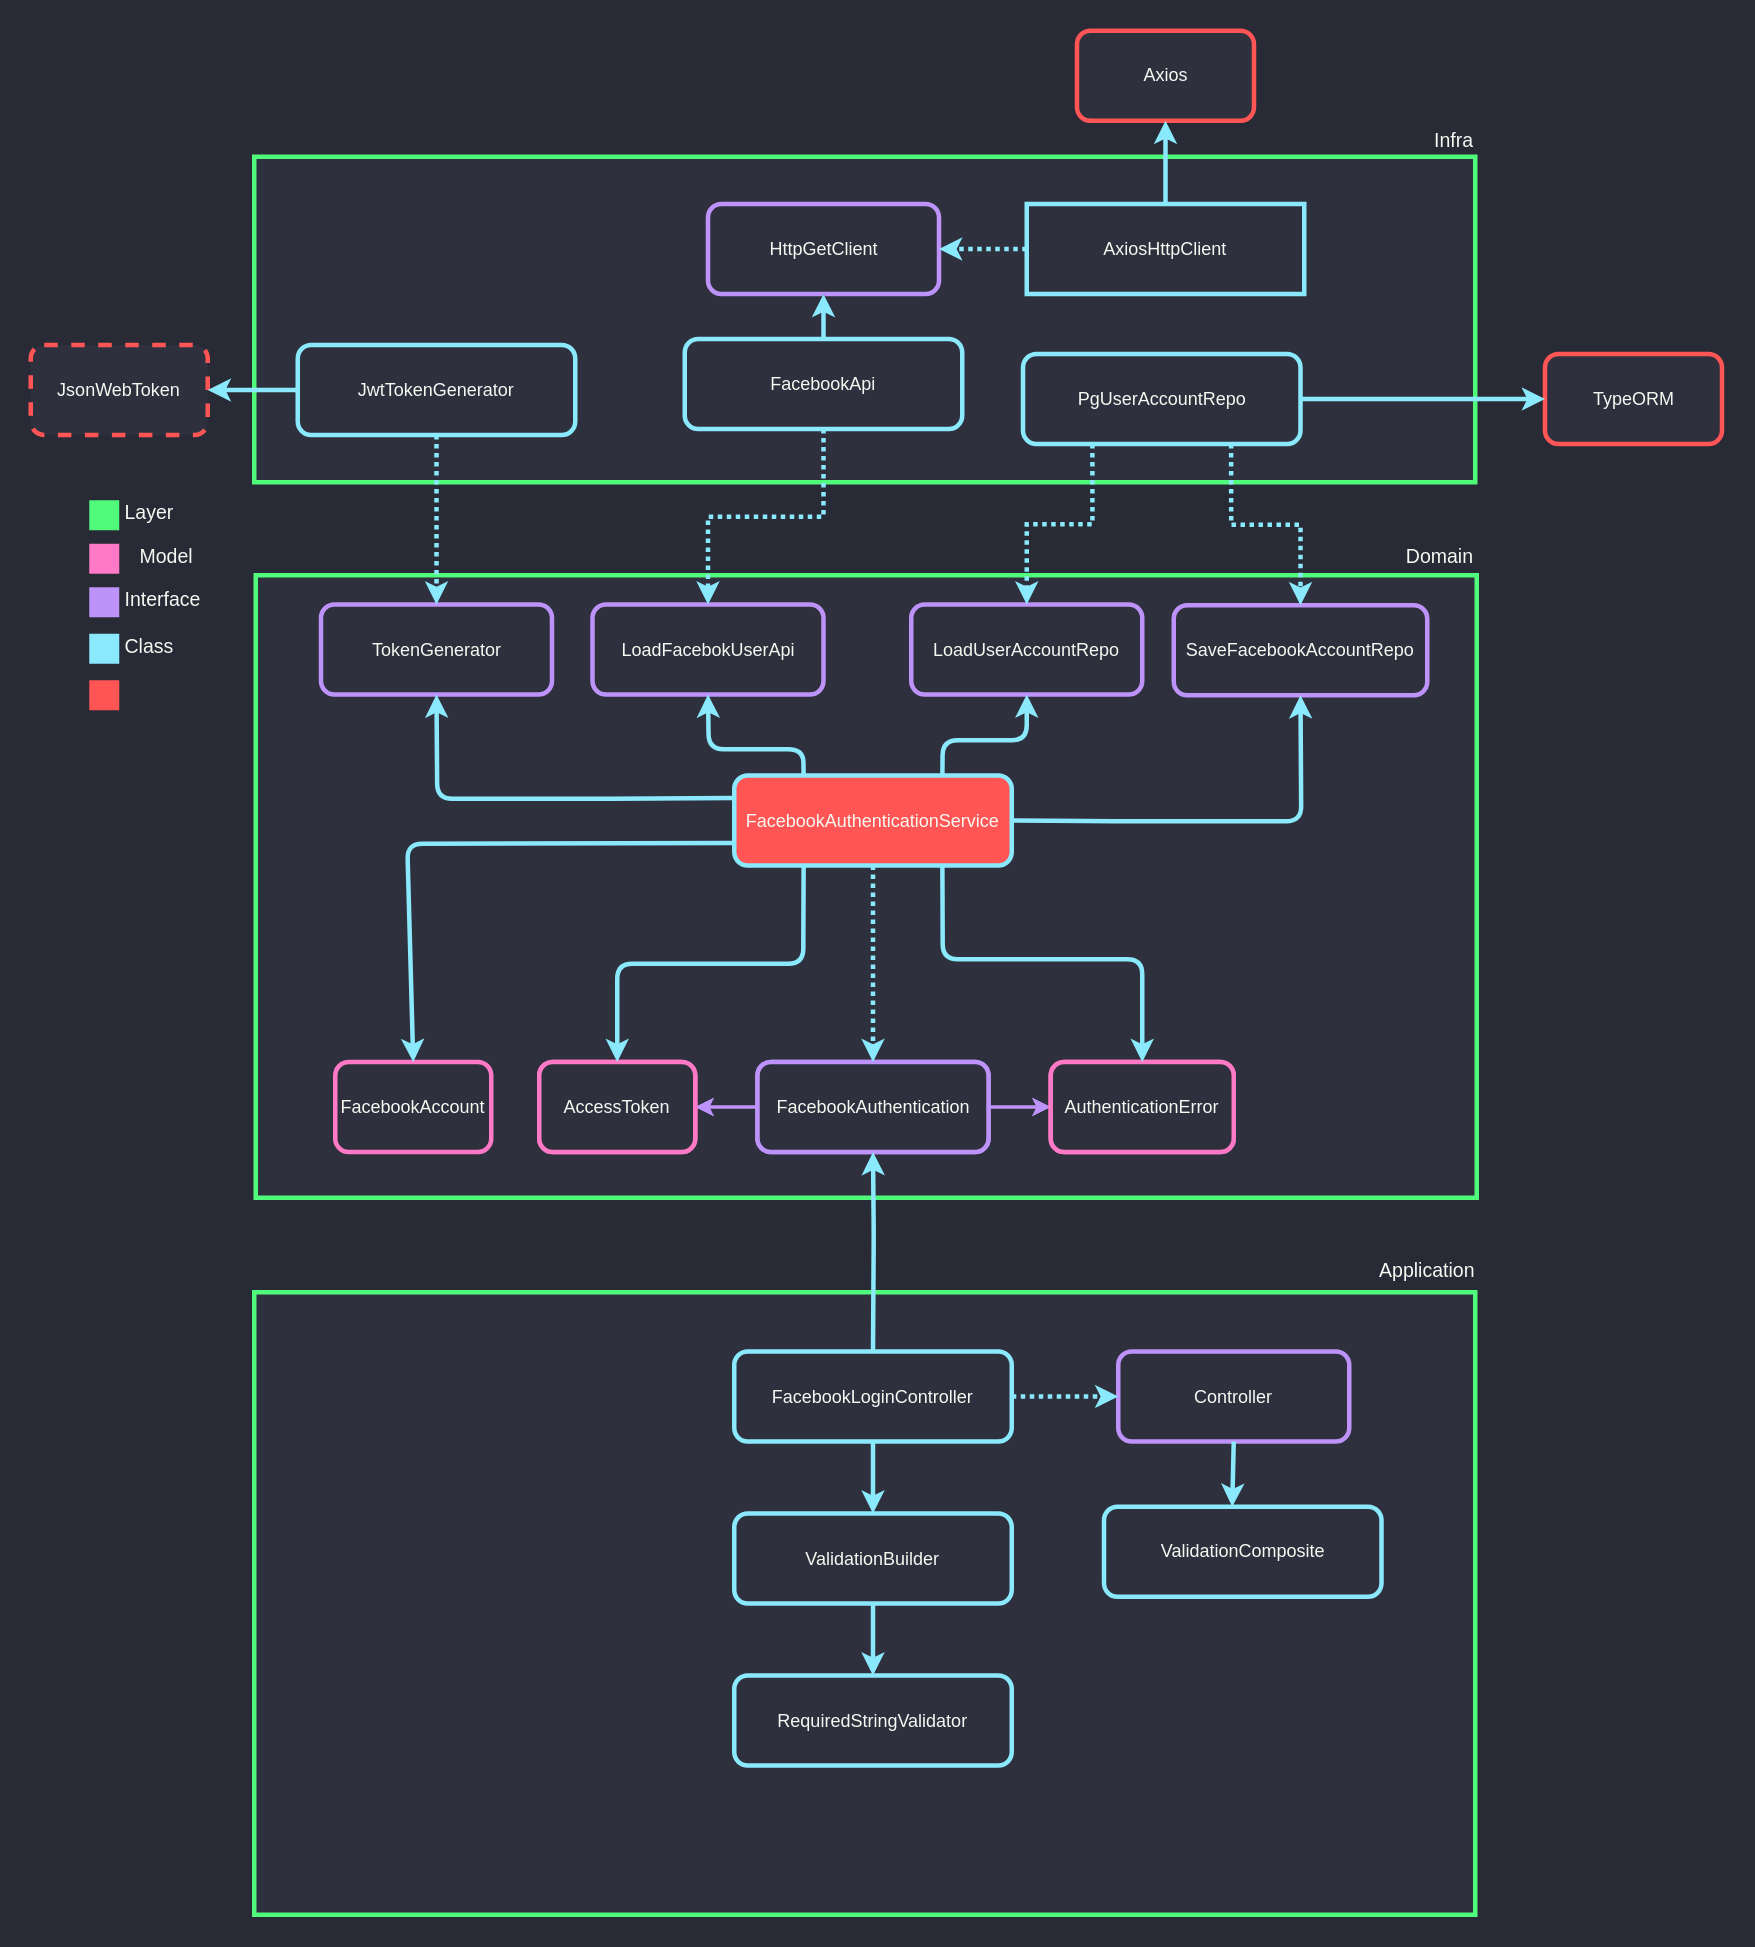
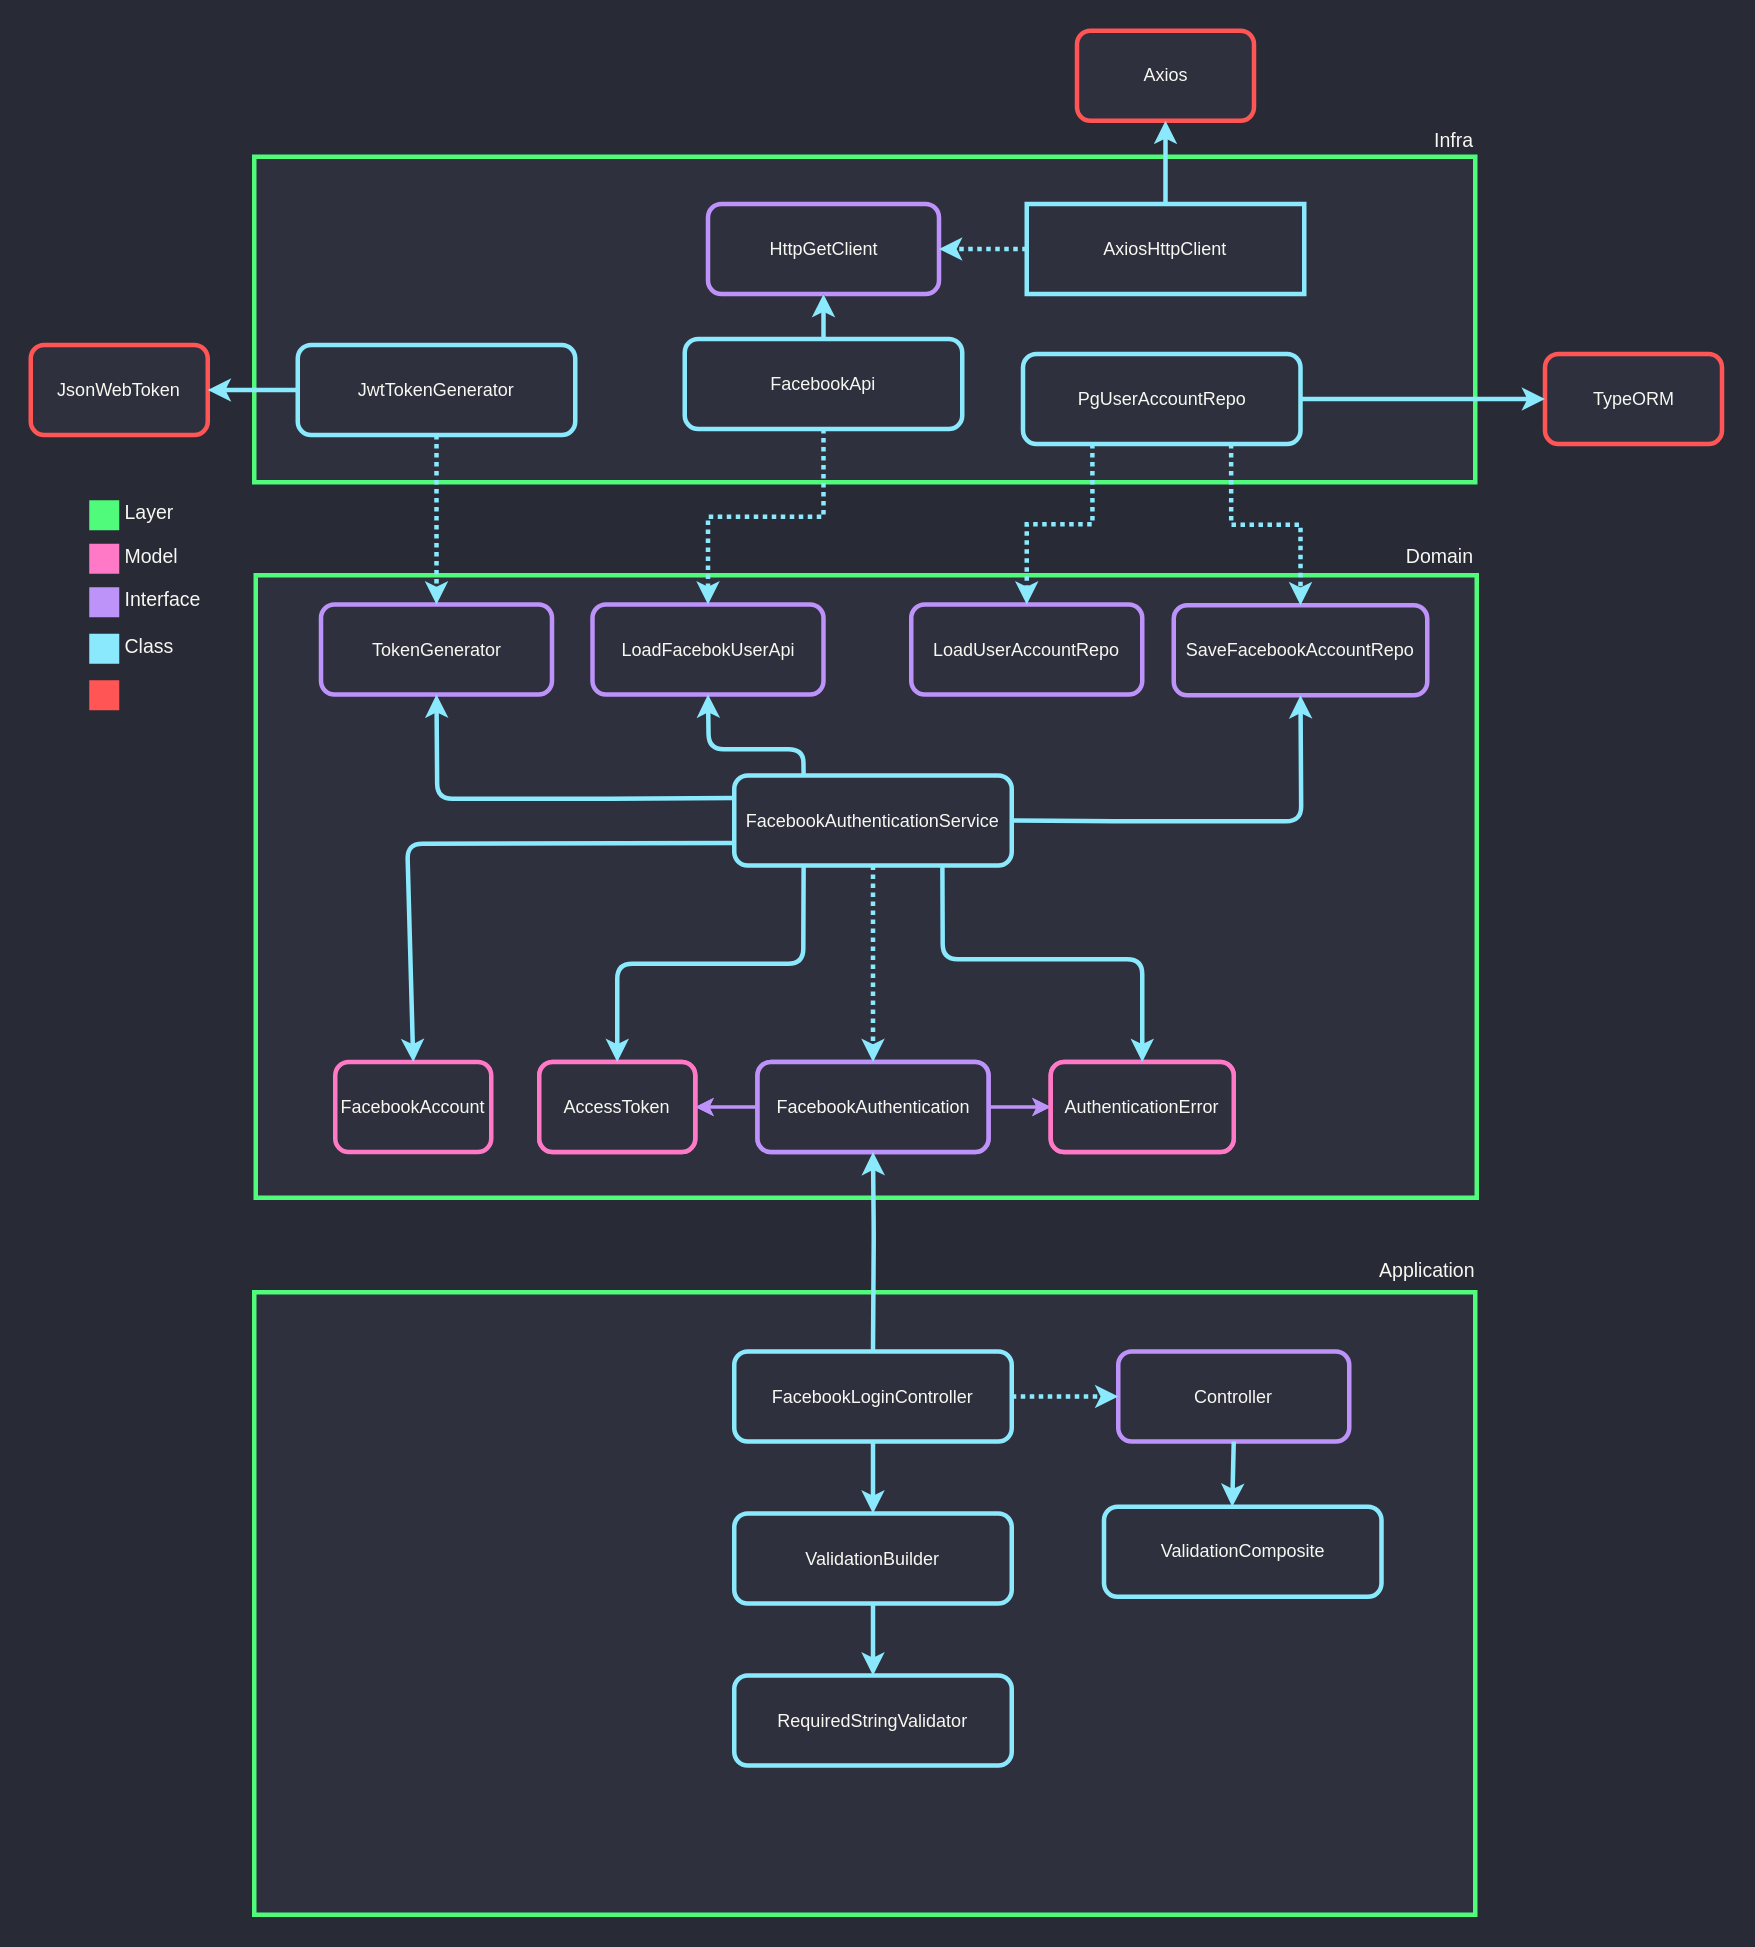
node "JsonWebToken": style dashed -> solid
node "Model": moved (171, 559) -> (156, 559)
edge "FacebookAuthenticationService" -> "LoadUserAccountRepo": removed
node "FacebookAuthenticationService": fillcolor #ff5555 -> #2e303d
